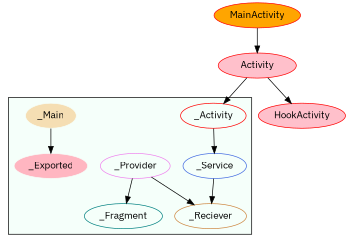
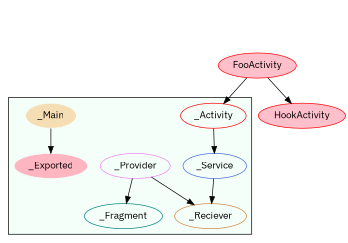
node "MainActivity": removed
node "Activity": label "Activity" -> "FooActivity"
